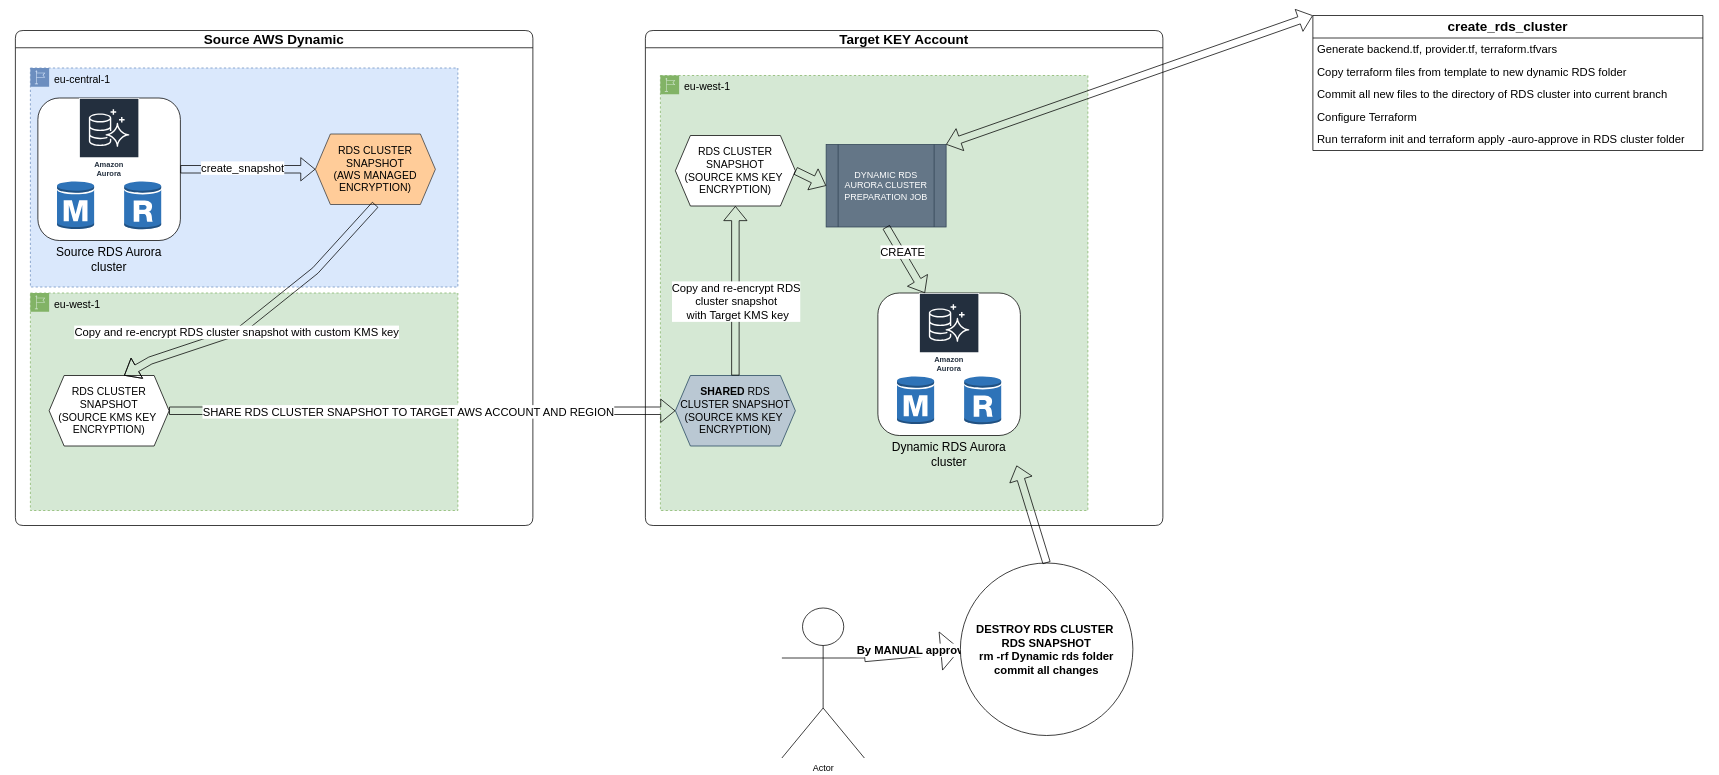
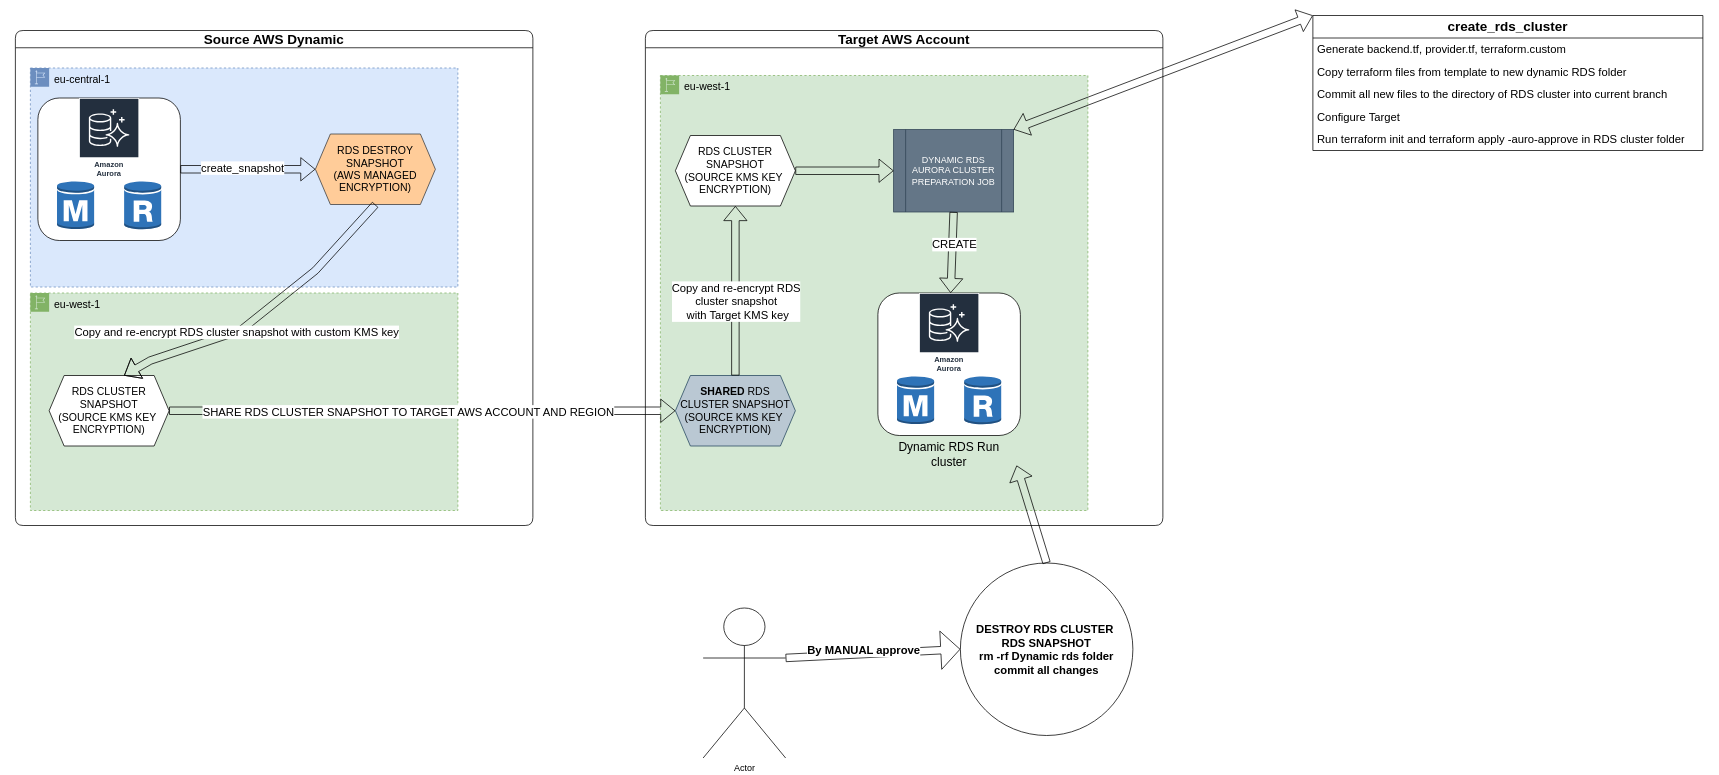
node "Target KEY Account": label "Target KEY Account" -> "Target AWS Account"
node "Generate backend.tf, provider.tf, terraform.tfvars": label "Generate backend.tf, provider.tf, terraform.tfvars" -> "Generate backend.tf, provider.tf, terraform.custom"
node "Configure Terraform": label "Configure Terraform" -> "Configure Target"
node "RDS CLUSTER SNAPSHOT (AWS MANAGED ENCRYPTION)": label "RDS CLUSTER SNAPSHOT (AWS MANAGED ENCRYPTION)" -> "RDS DESTROY SNAPSHOT (AWS MANAGED ENCRYPTION)"
node "DYNAMIC RDS AURORA CLUSTER PREPARATION JOB": moved (886, 186) -> (954, 171)
node "Source RDS Aurora cluster": removed
node "Dynamic RDS Aurora cluster": label "Dynamic RDS Aurora cluster" -> "Dynamic RDS Run cluster"
node "Actor": moved (823, 683) -> (744, 683)
